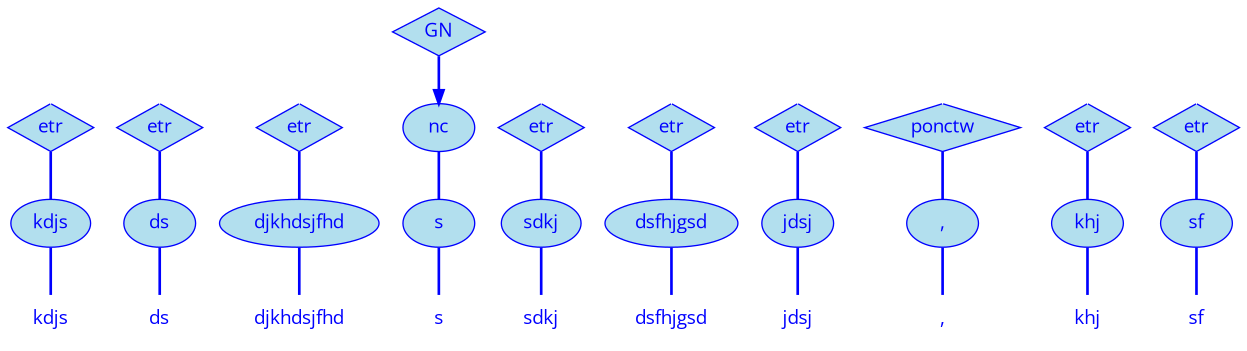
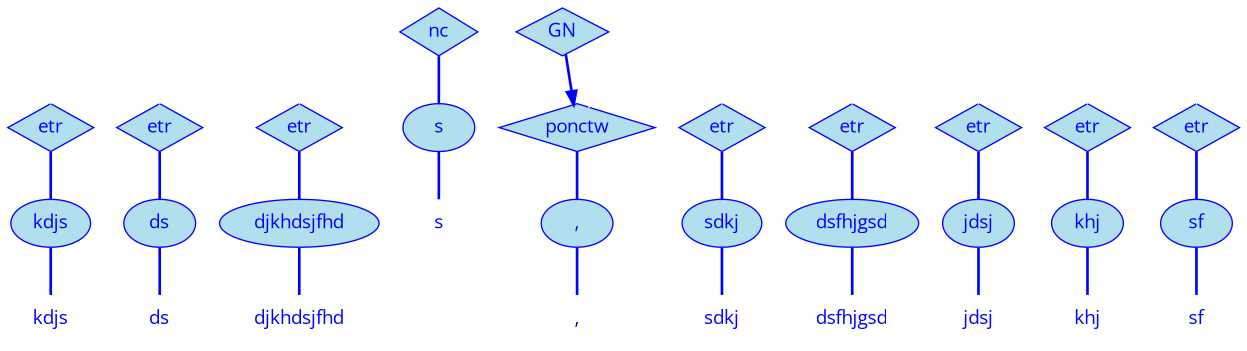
edge "GN" -> "nc": now "GN" -> "ponctw"
node "nc": shape ellipse -> diamond
